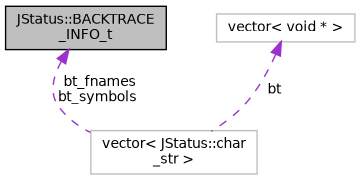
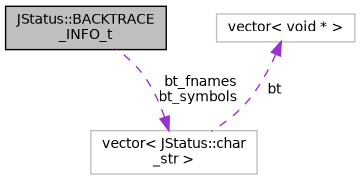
edge "vector< JStatus::char _str >" -> "JStatus::BACKTRACE _INFO_t": reversed
